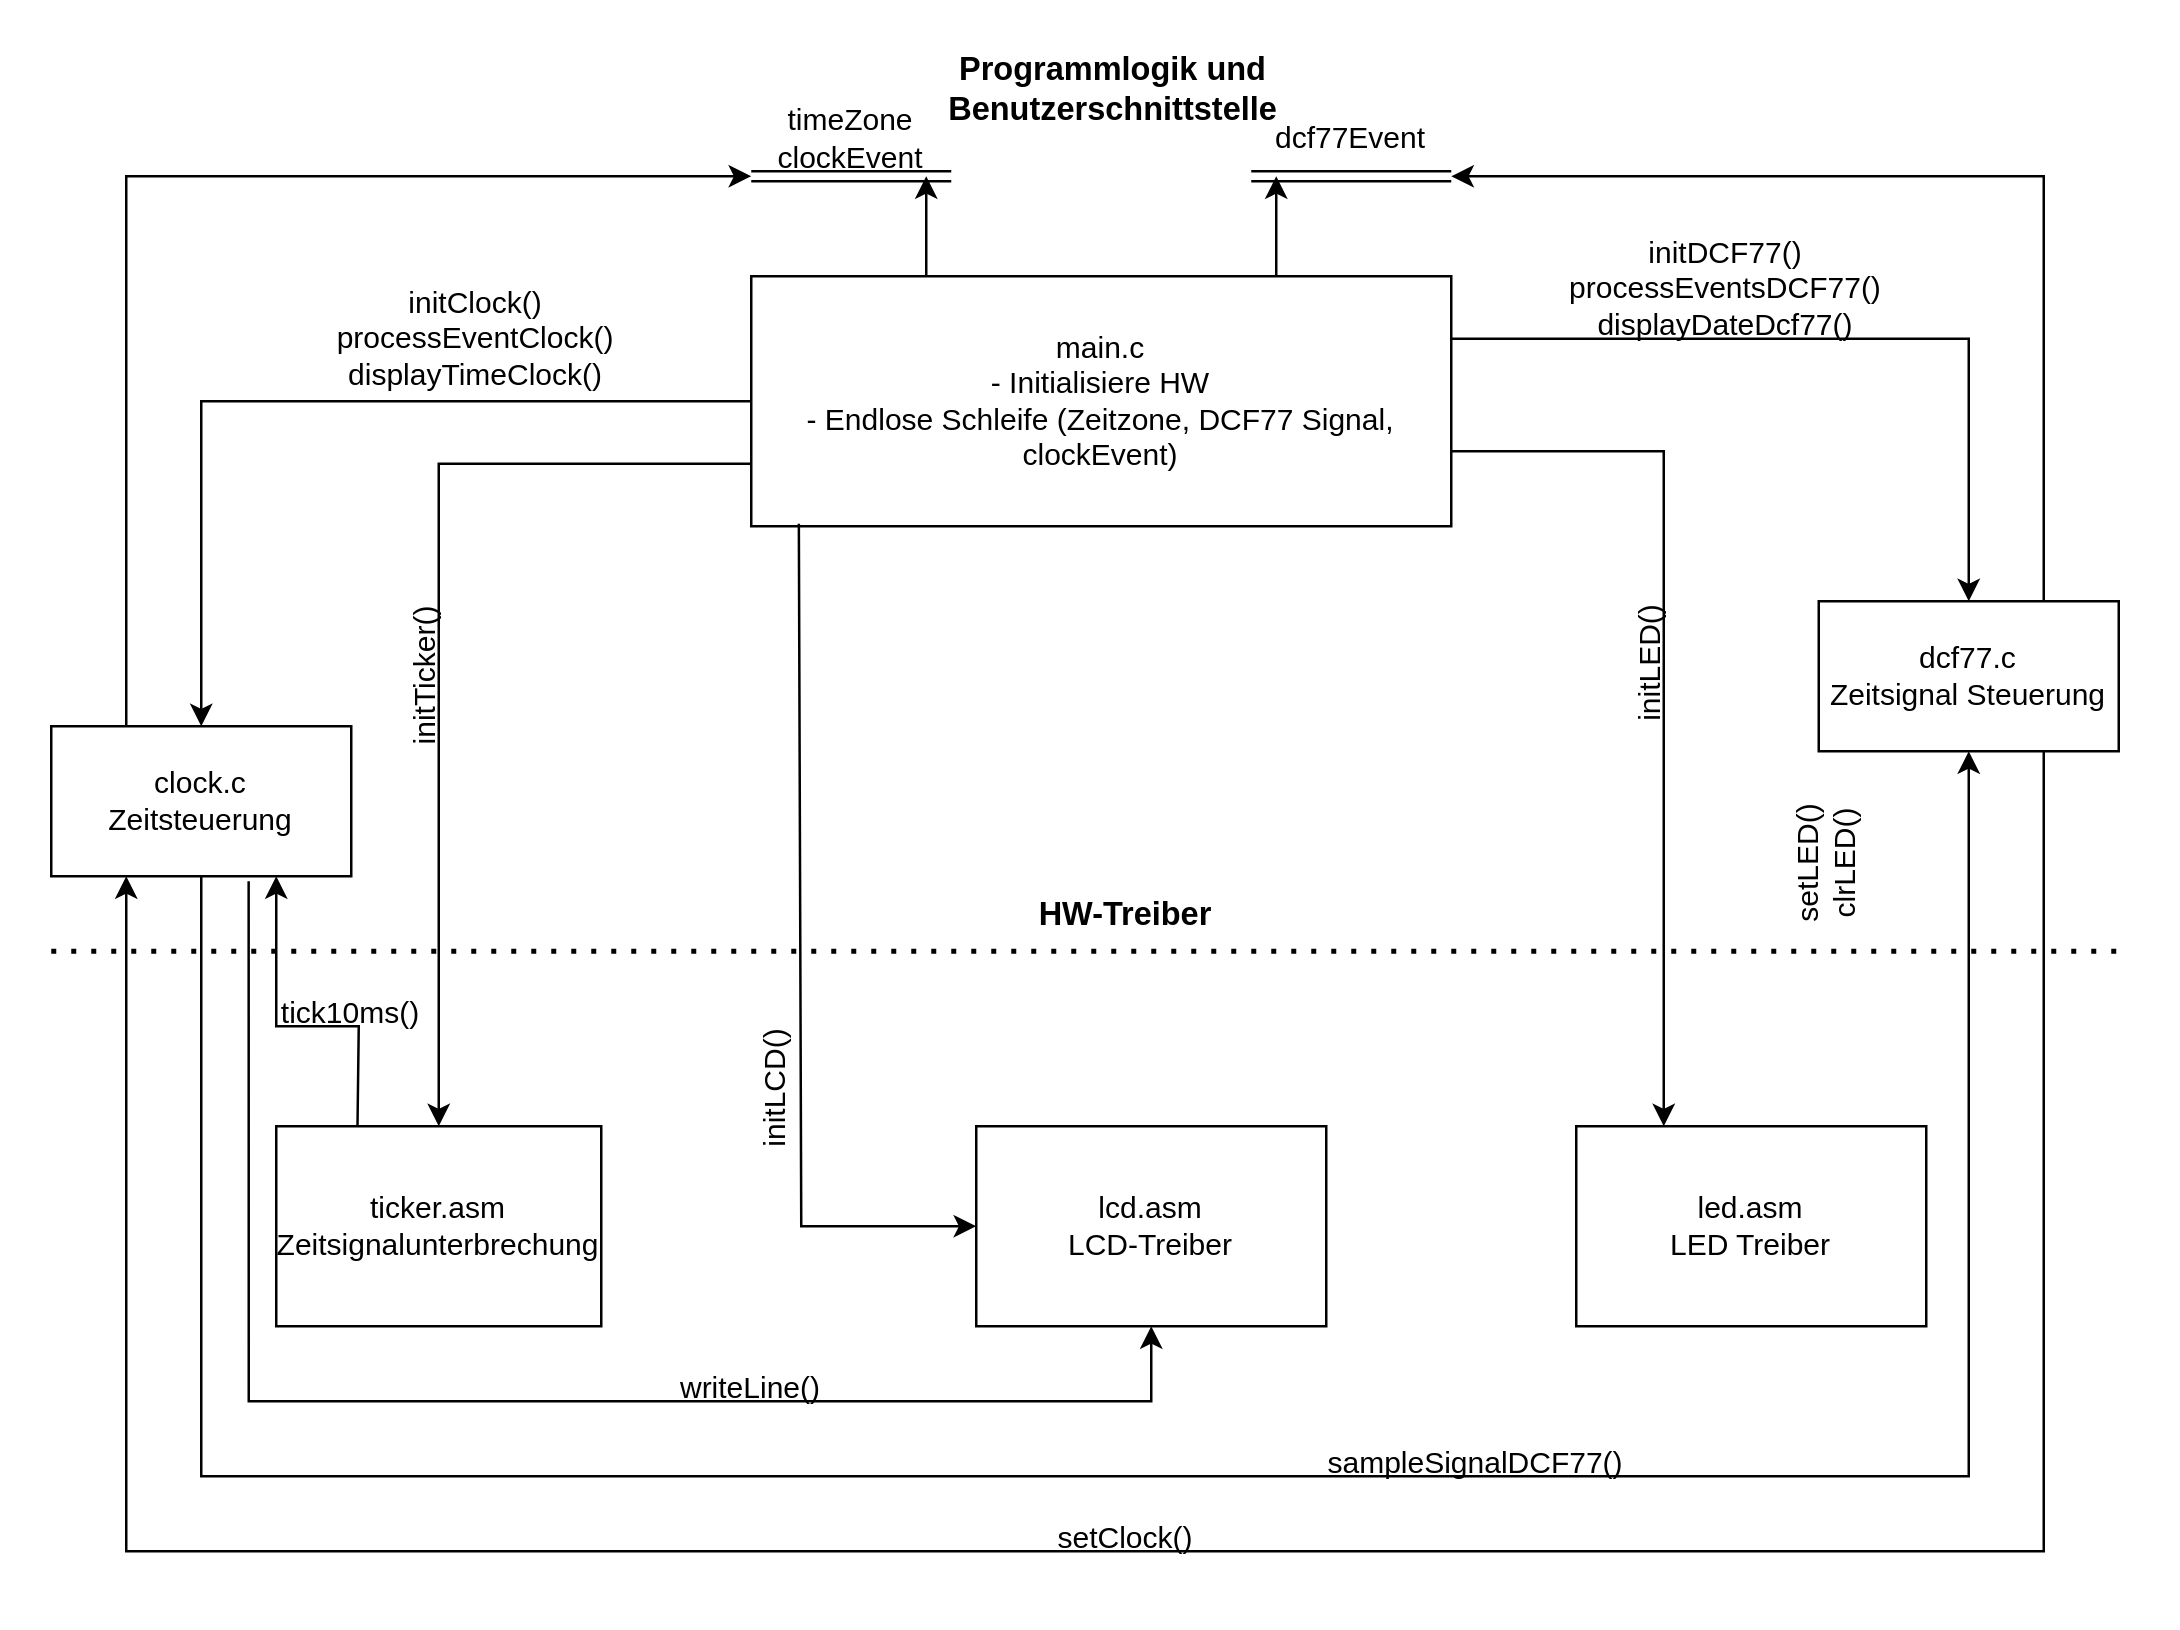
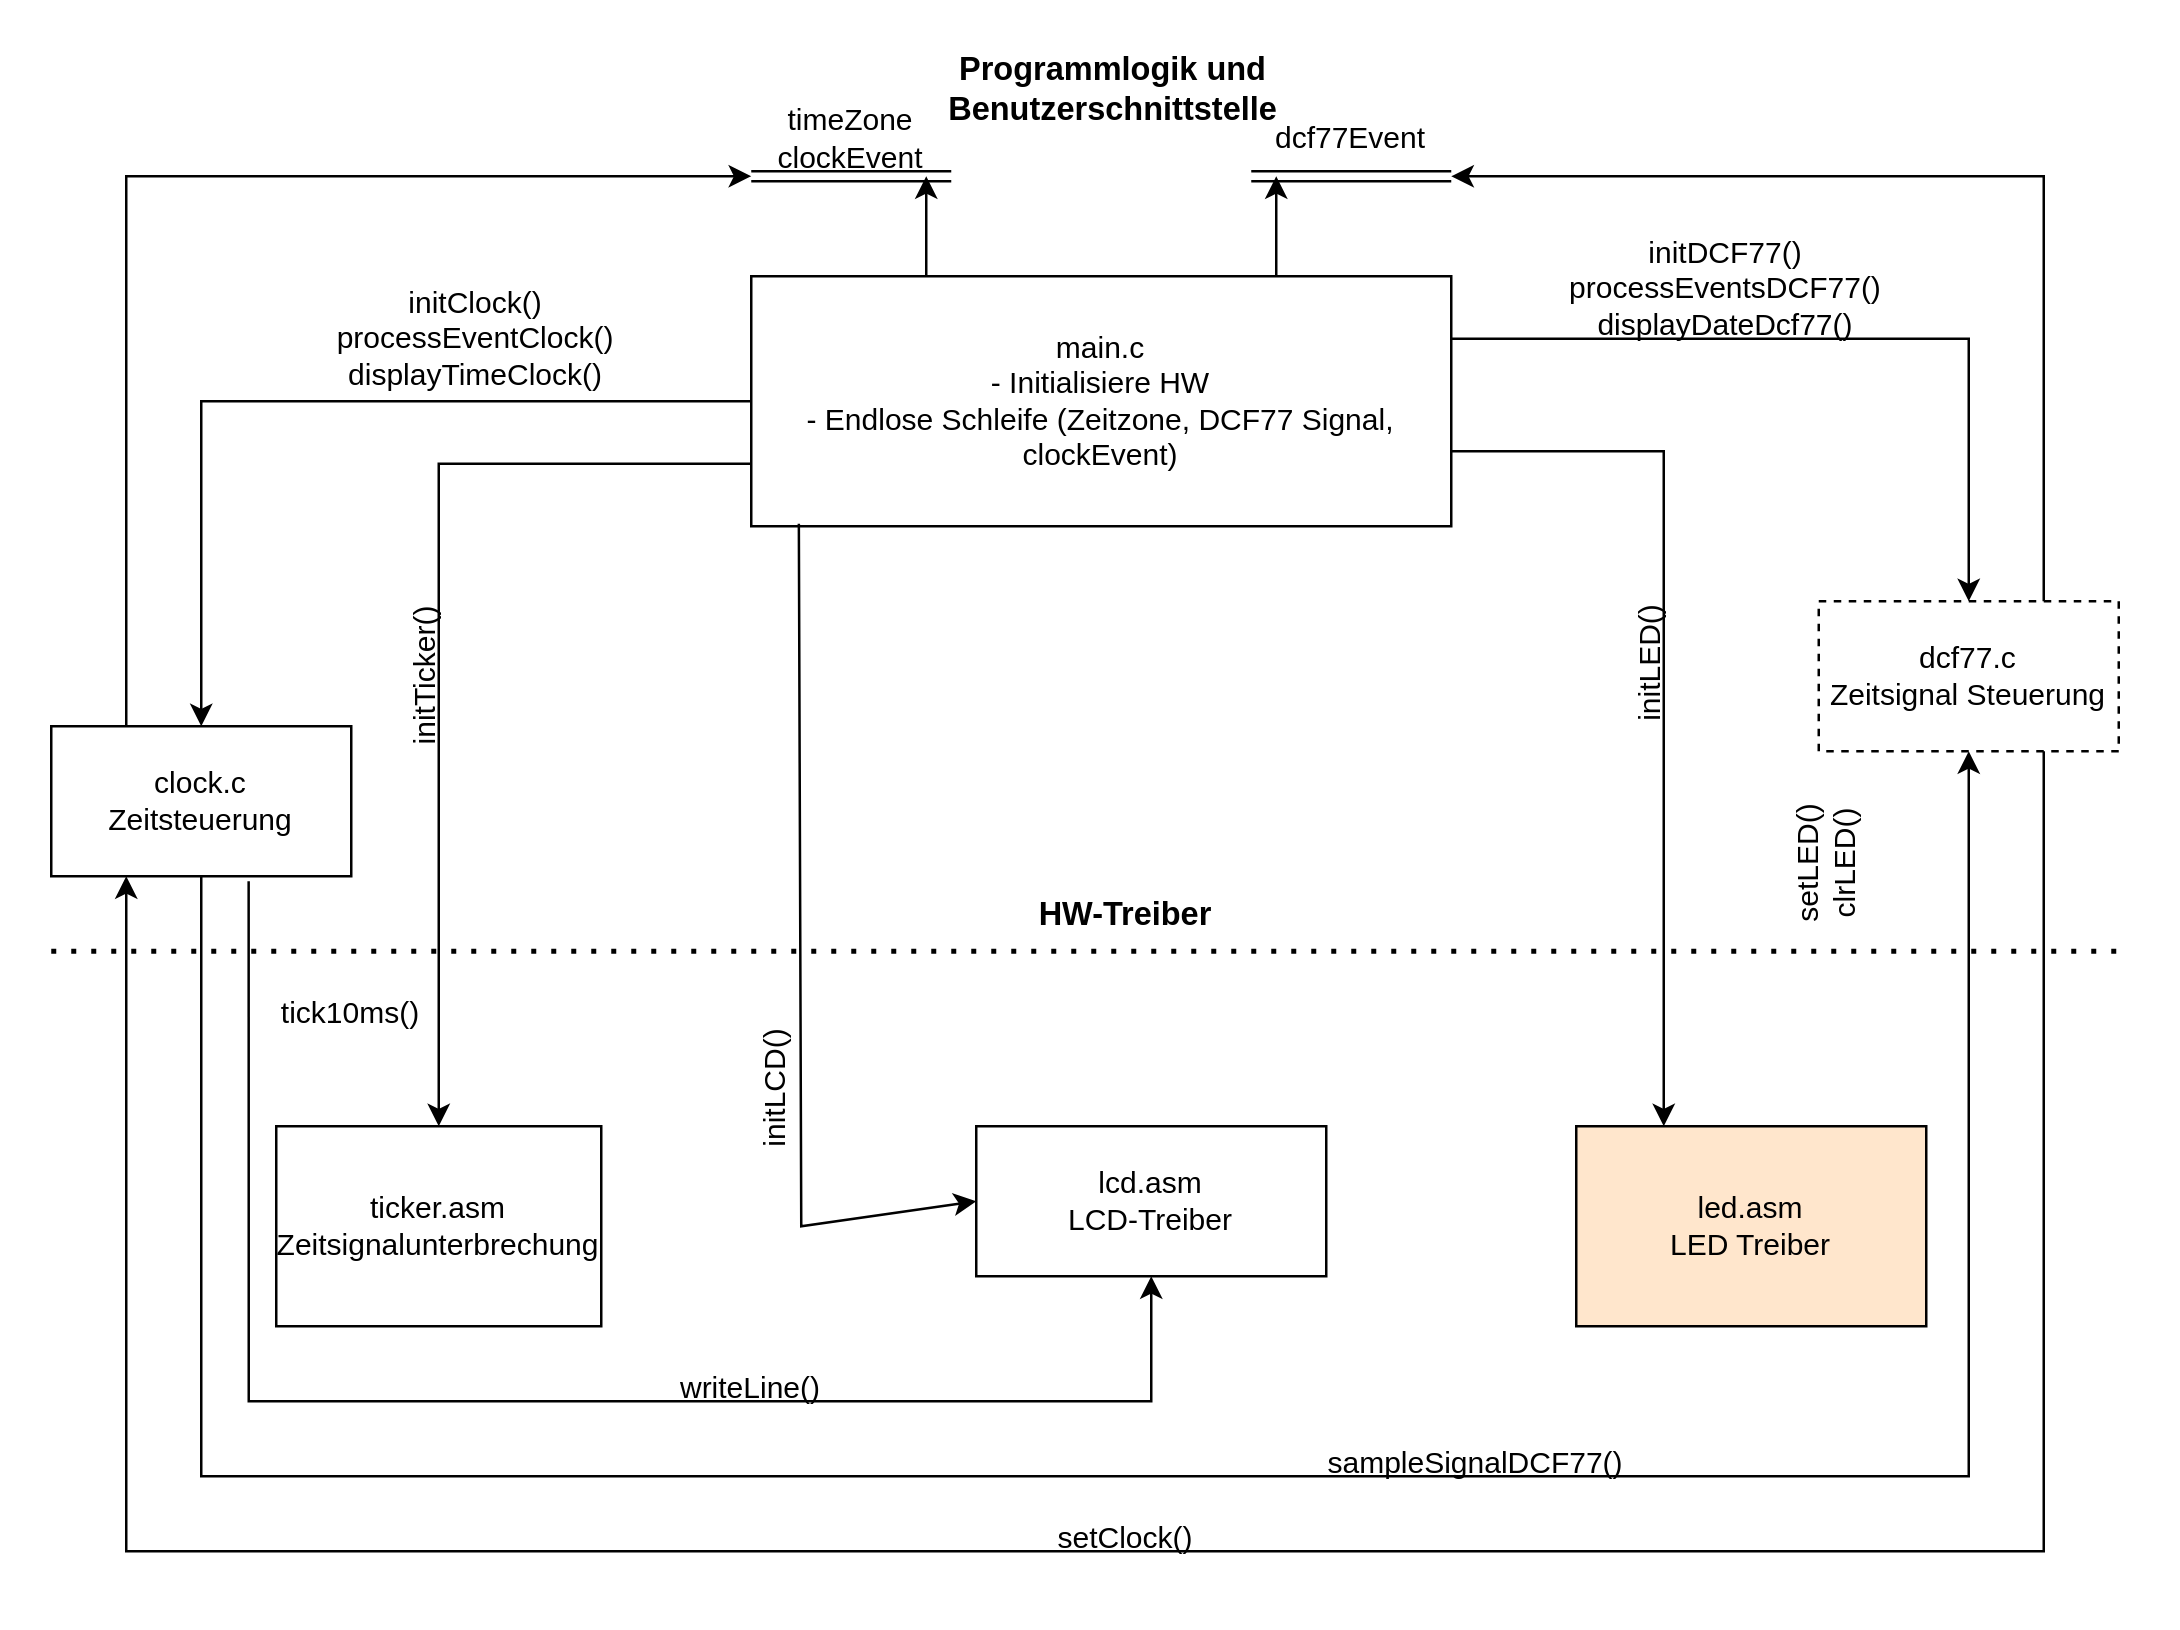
node "dcf77.c Zeitsignal Steuerung": style solid -> dashed
edge "ticker.asm Zeitsignalunterbrechung" -> "clock.c Zeitsteuerung": removed
node "lcd.asm LCD-Treiber": size 350x200 -> 350x150
node "led.asm LED Treiber": fillcolor #ffffff -> #ffe6cc
